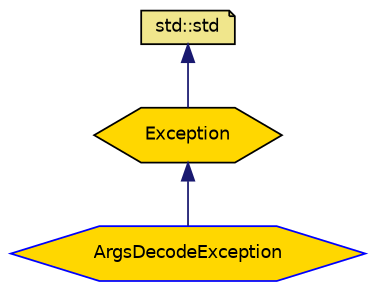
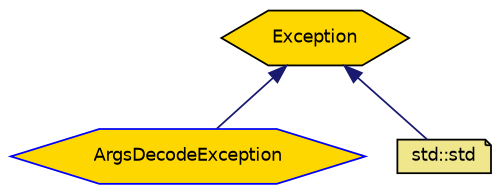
edge "Exception" -> "std::std": reversed
